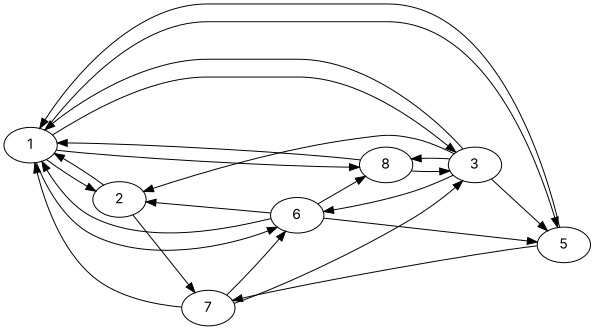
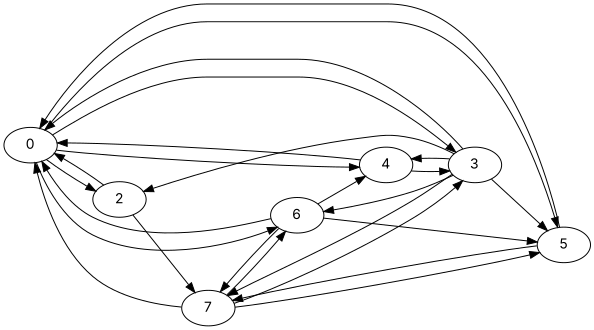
node "1": label "1" -> "0"
node "8": label "8" -> "4"
edge "6" -> "2": now "6" -> "7"
edge "3" -> "7": added
edge "7" -> "5": added
